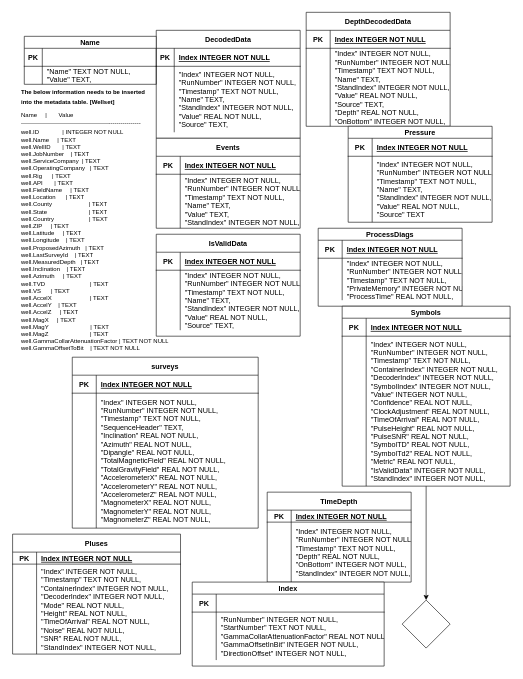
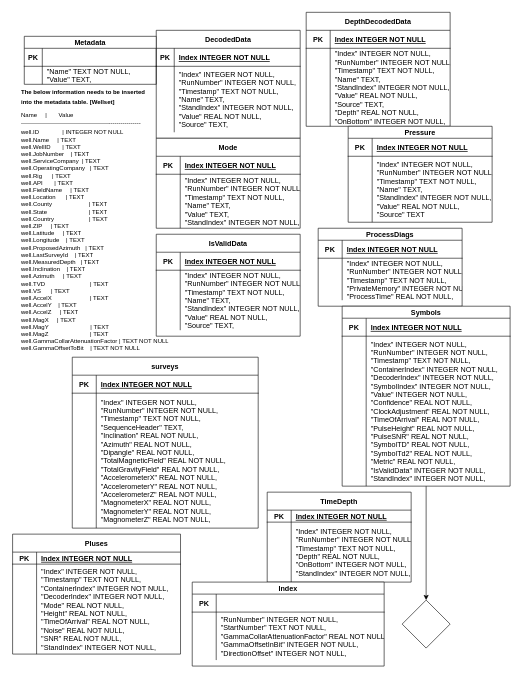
node "Name": label "Name" -> "Metadata"
node "Events": label "Events" -> "Mode"
